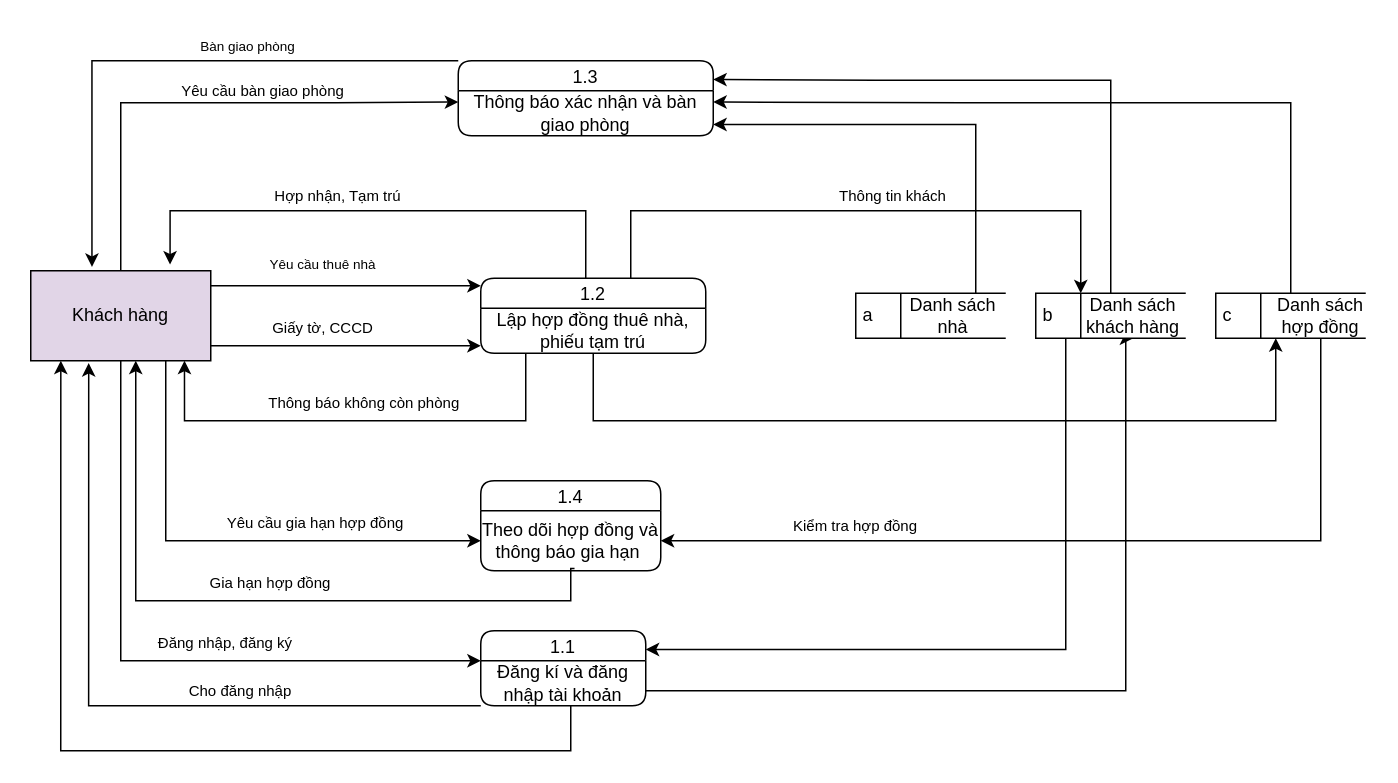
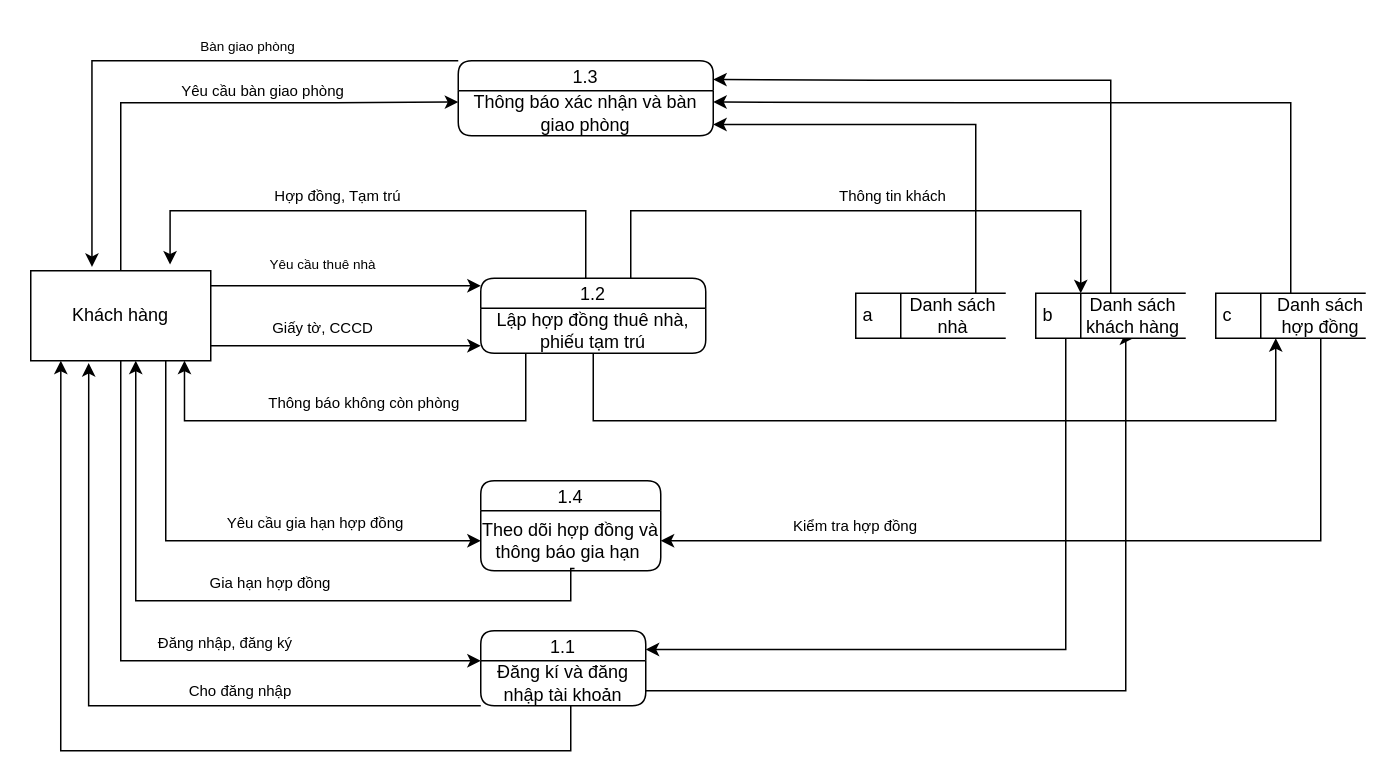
node "Hợp nhận, Tạm trú": label "Hợp nhận, Tạm trú" -> "Hợp đồng, Tạm trú"
node "Khách hàng": fillcolor #e1d5e7 -> #ffffff
